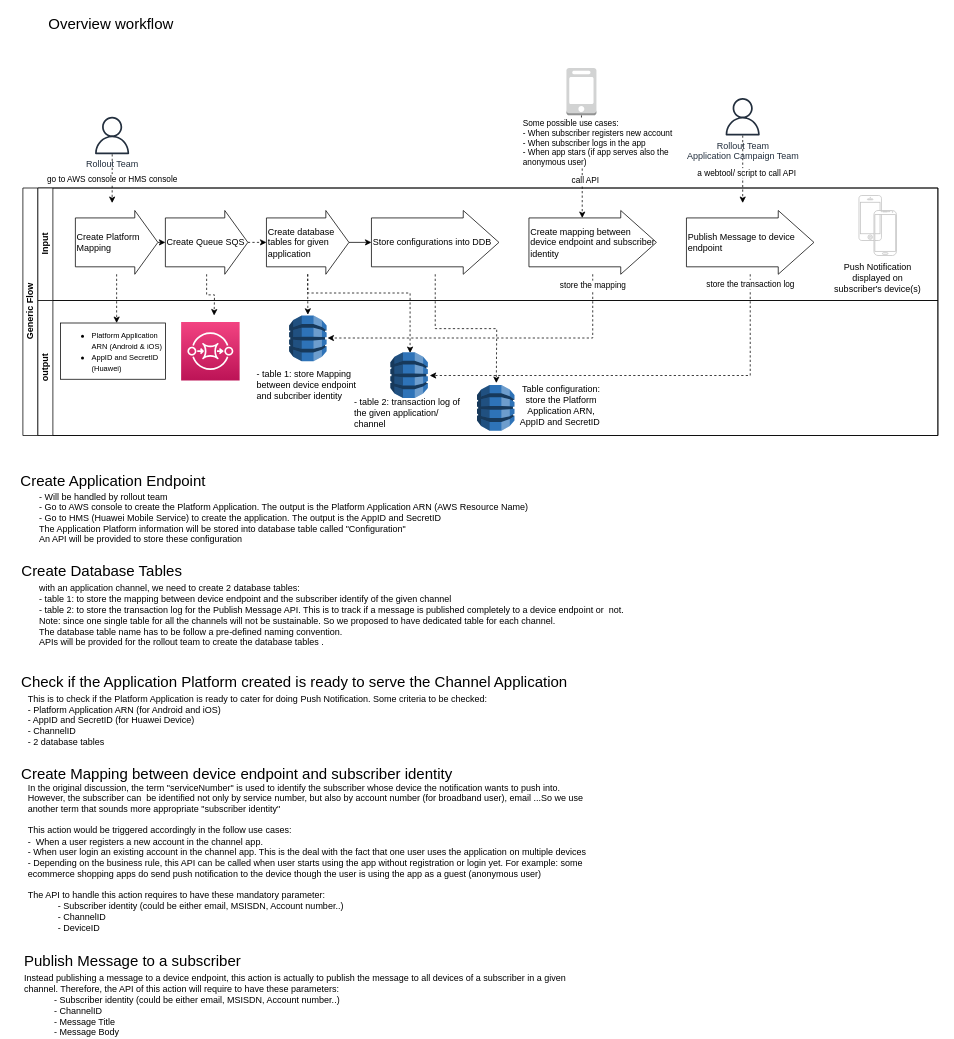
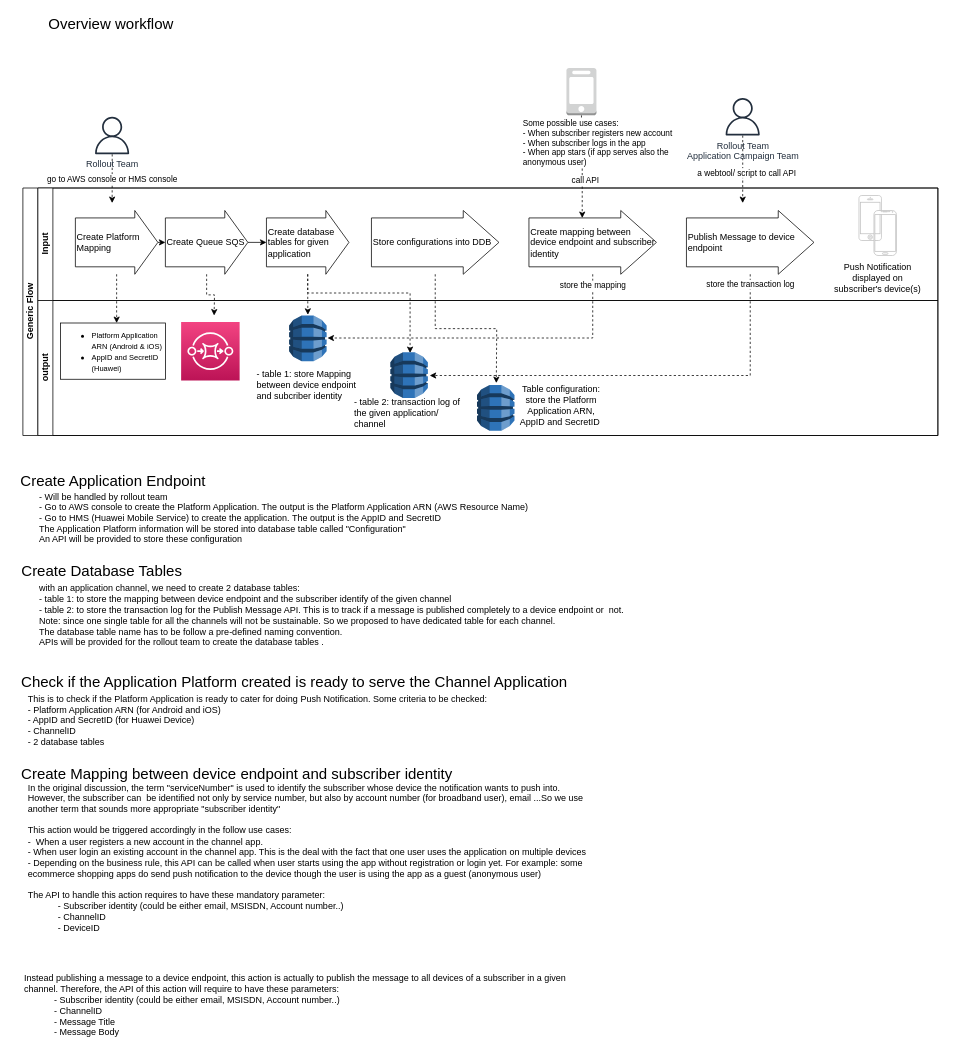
edge "Create Queue SQS" -> "Create database tables for given application": style dashed -> solid
edge "Create database tables for given application" -> "Store configurations into DDB": removed
node "Publish Message to a subscriber": removed
